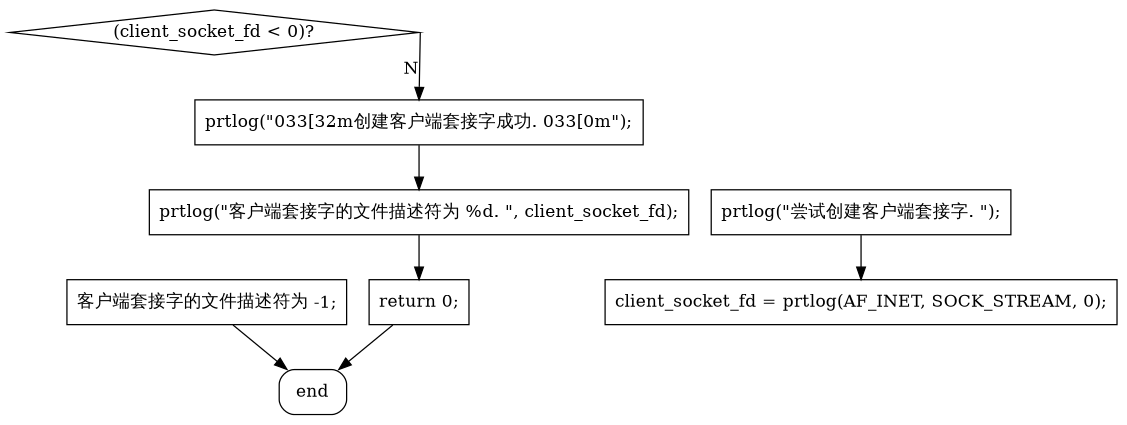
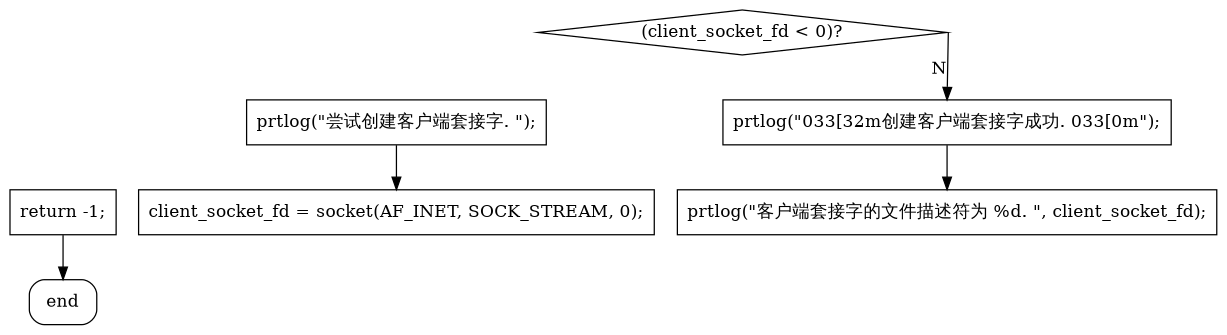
node "客户端套接字的文件描述符为 -1;": label "客户端套接字的文件描述符为 -1;" -> "return -1;"
node "return 0;": removed
node "client_socket_fd = prtlog(AF_INET, SOCK_STREAM, 0);": label "client_socket_fd = prtlog(AF_INET, SOCK_STREAM, 0);" -> "client_socket_fd = socket(AF_INET, SOCK_STREAM, 0);"
